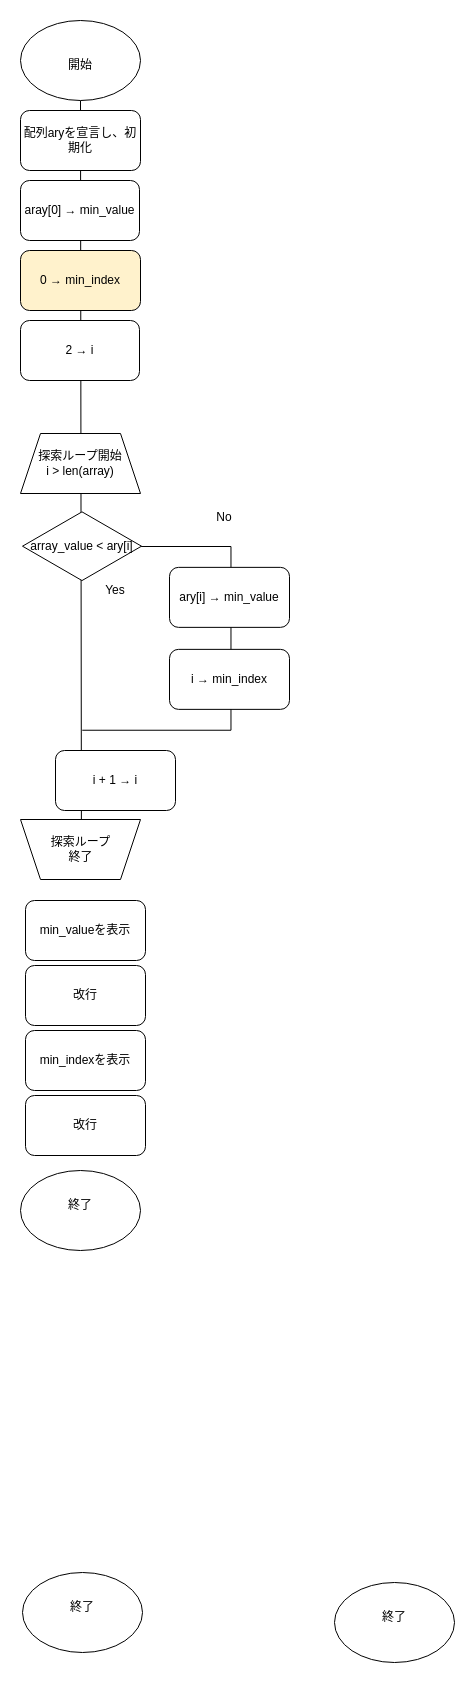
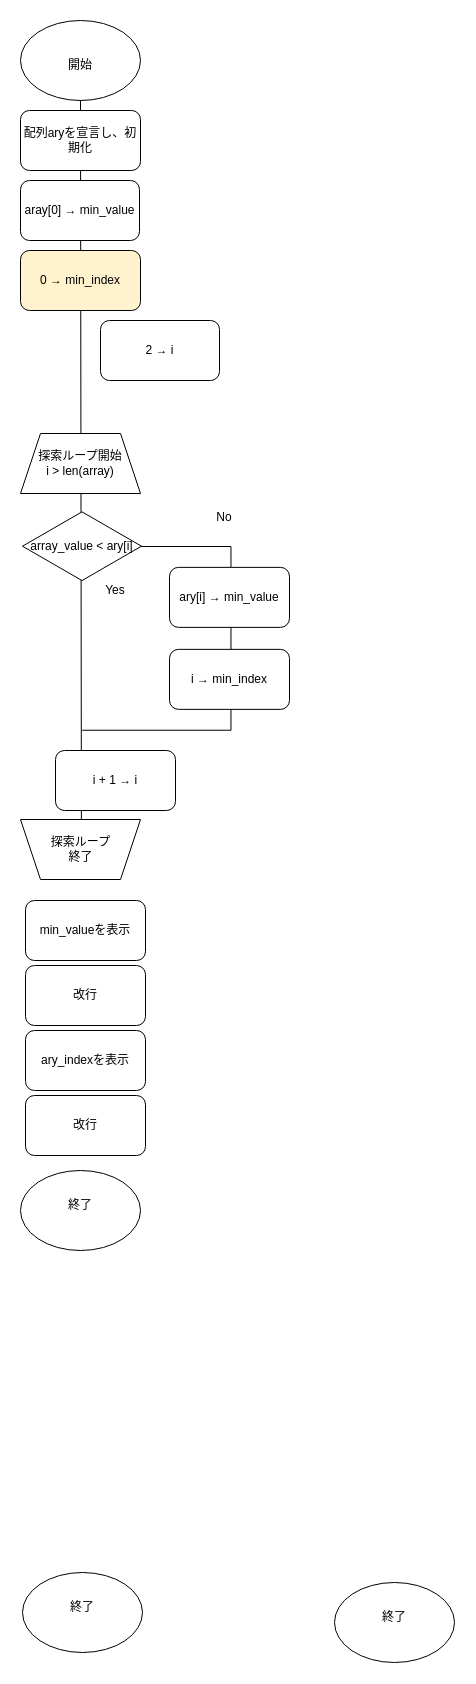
node "2 → i": moved (80, 351) -> (160, 351)
node "min_indexを表示": label "min_indexを表示" -> "ary_indexを表示"
